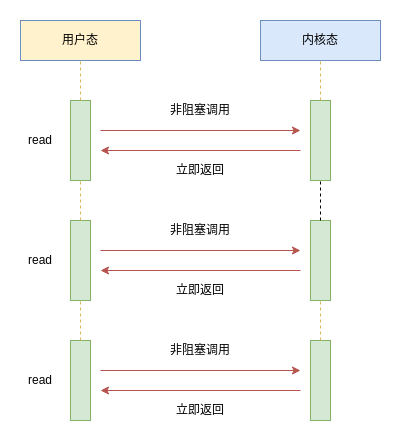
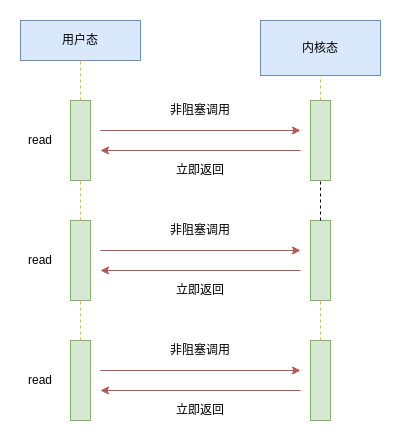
node "用户态": fillcolor #fff2cc -> #dae8fc
node "内核态": size 120x40 -> 120x55
